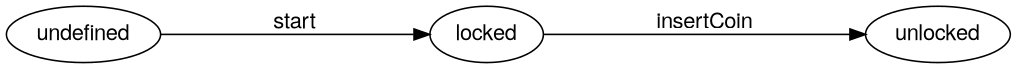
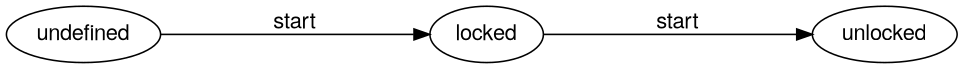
edge "locked" -> "unlocked": label "insertCoin" -> "start"
